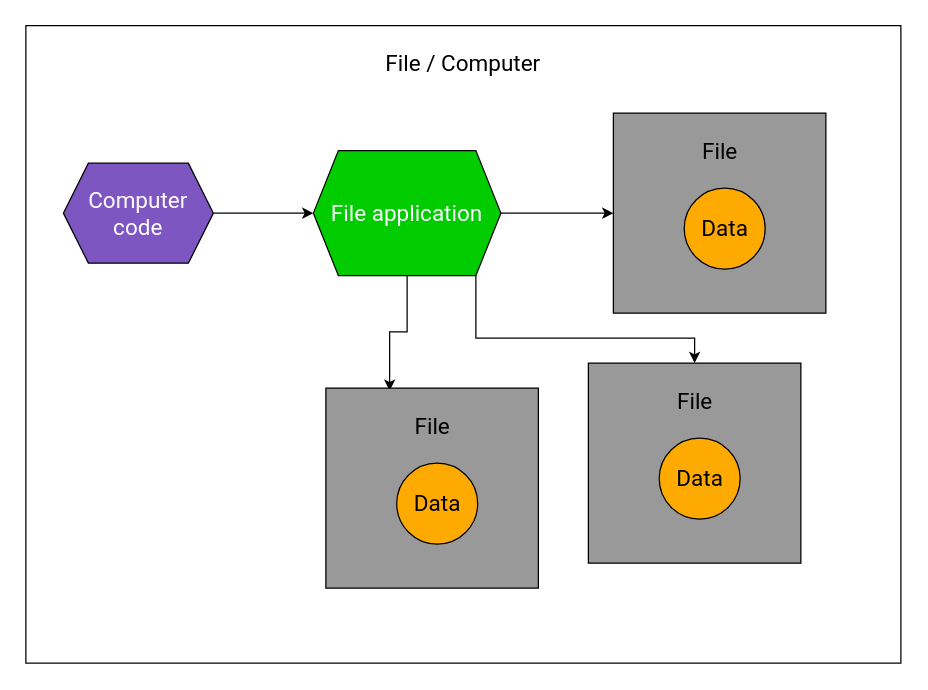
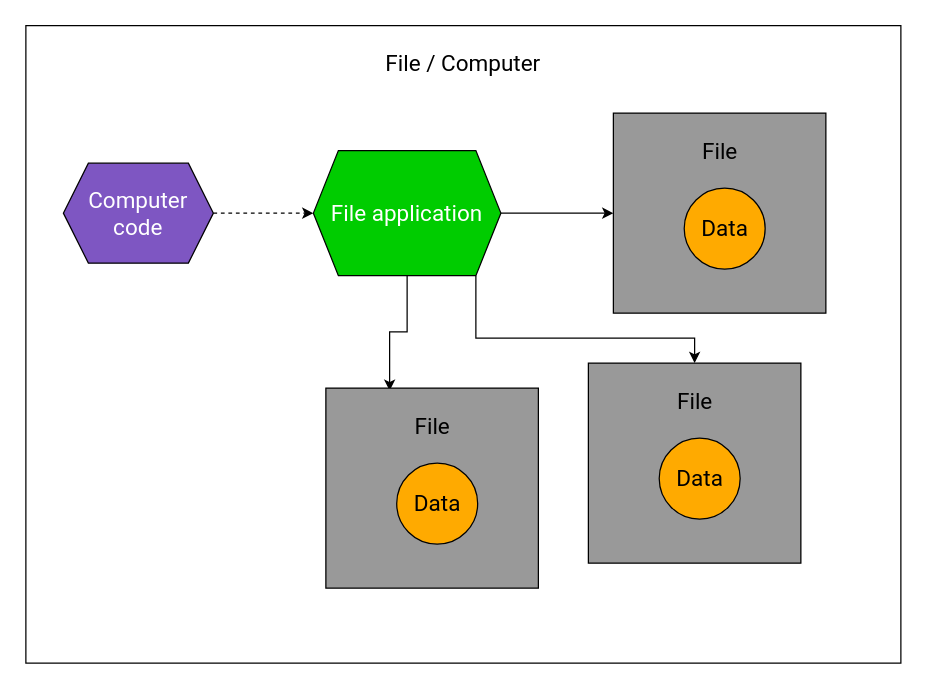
edge "Computer code" -> "File application": style solid -> dashed
